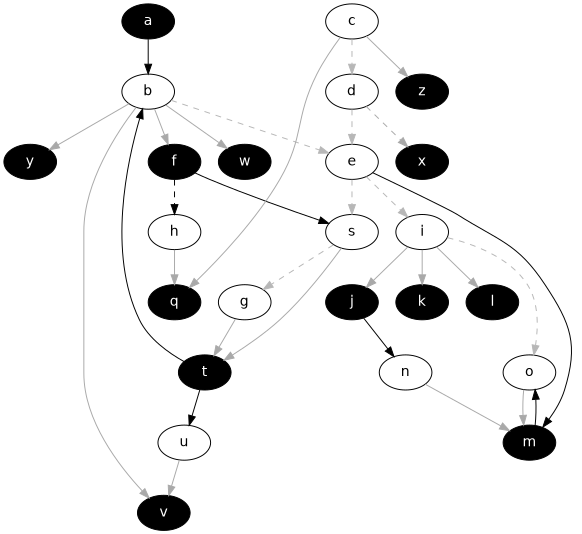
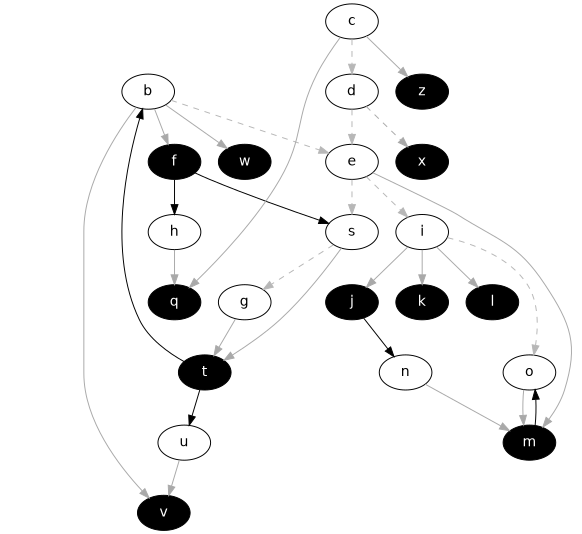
node "a": removed
node "y": removed
edge "f" -> "h": style dashed -> solid
edge "e" -> "m": color #000000 -> #a9a9a9
